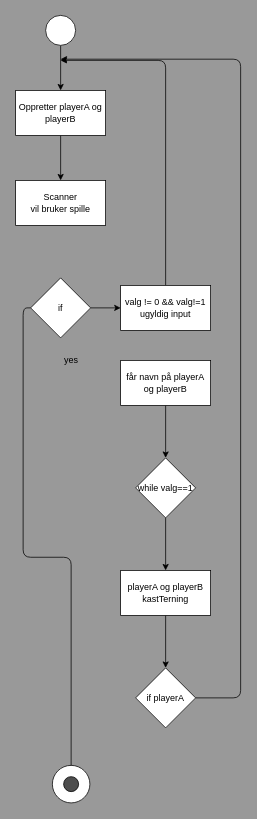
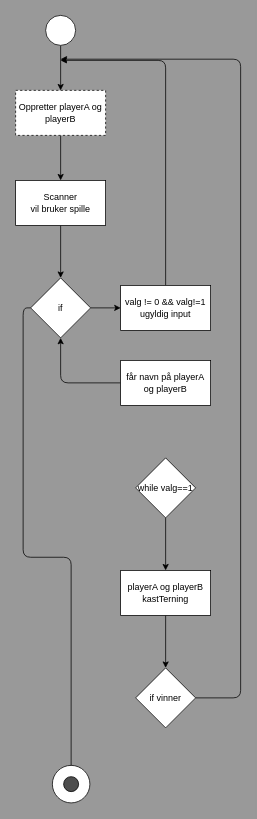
node "Oppretter playerA og playerB": style solid -> dashed
edge "Scanner vil bruker spille" -> "if": added
node "yes": removed
edge "får navn på playerA og playerB" -> "while valg==1": now "får navn på playerA og playerB" -> "if"
node "if playerA": label "if playerA" -> "if vinner"
